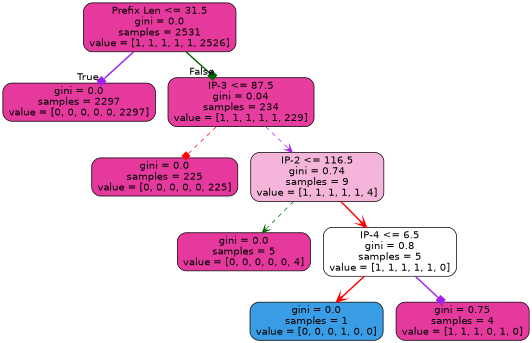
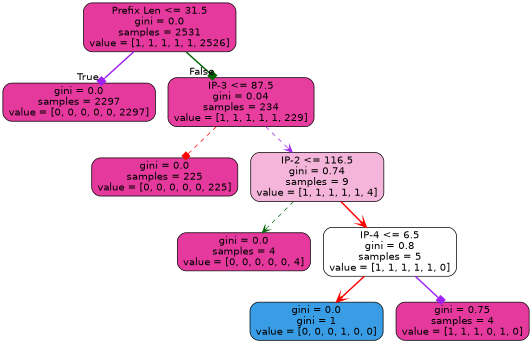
node "gini = 0.0 samples = 5 value = [0, 0, 0, 0, 0, 4]": label "gini = 0.0 samples = 5 value = [0, 0, 0, 0, 0, 4]" -> "gini = 0.0 samples = 4 value = [0, 0, 0, 0, 0, 4]"
node "gini = 0.0 samples = 1 value = [0, 0, 0, 1, 0, 0]": label "gini = 0.0 samples = 1 value = [0, 0, 0, 1, 0, 0]" -> "gini = 0.0 gini = 1 value = [0, 0, 0, 1, 0, 0]"
